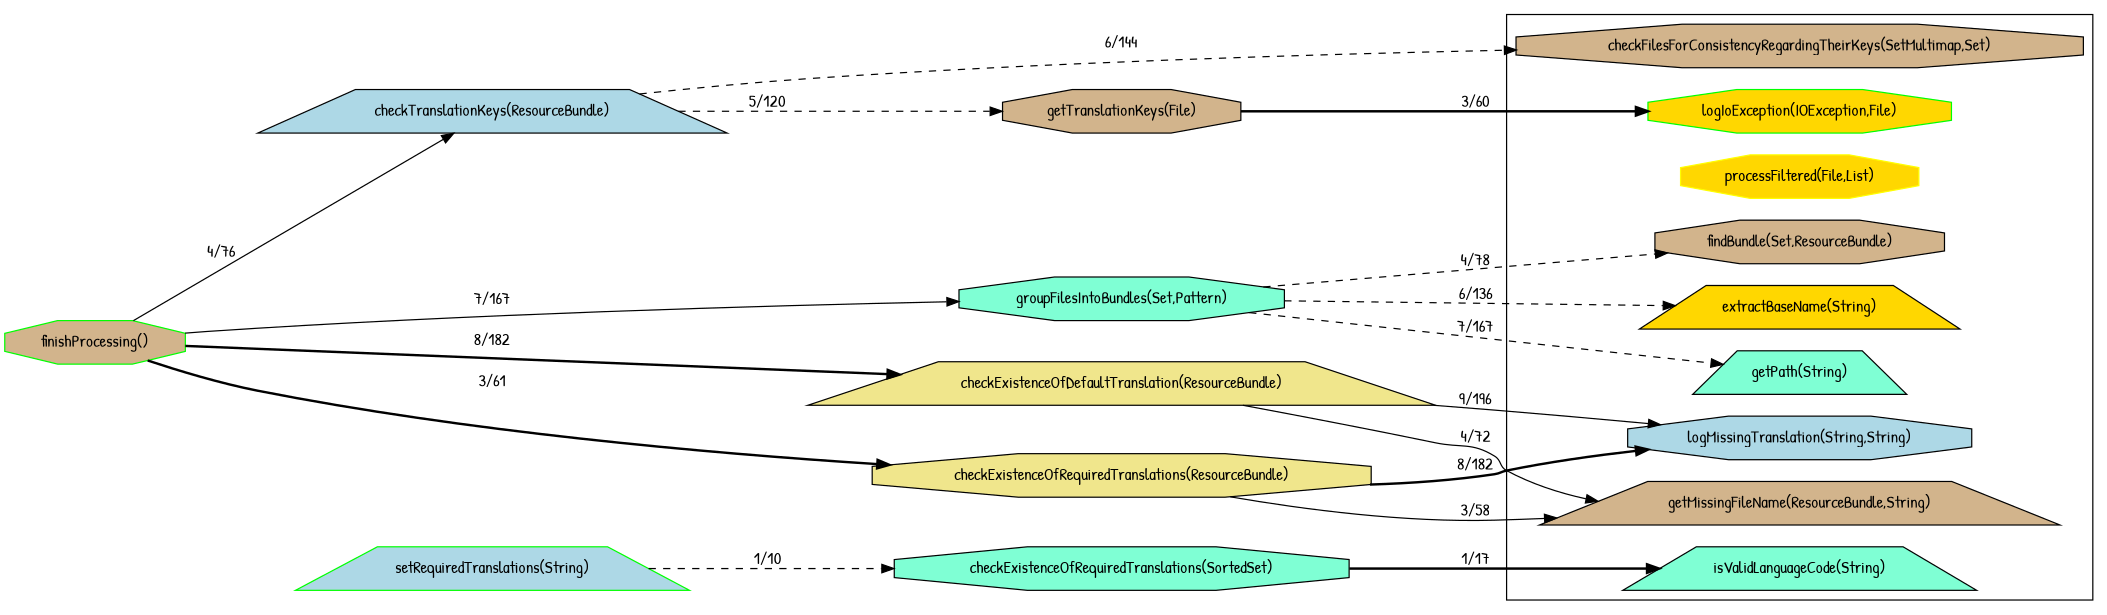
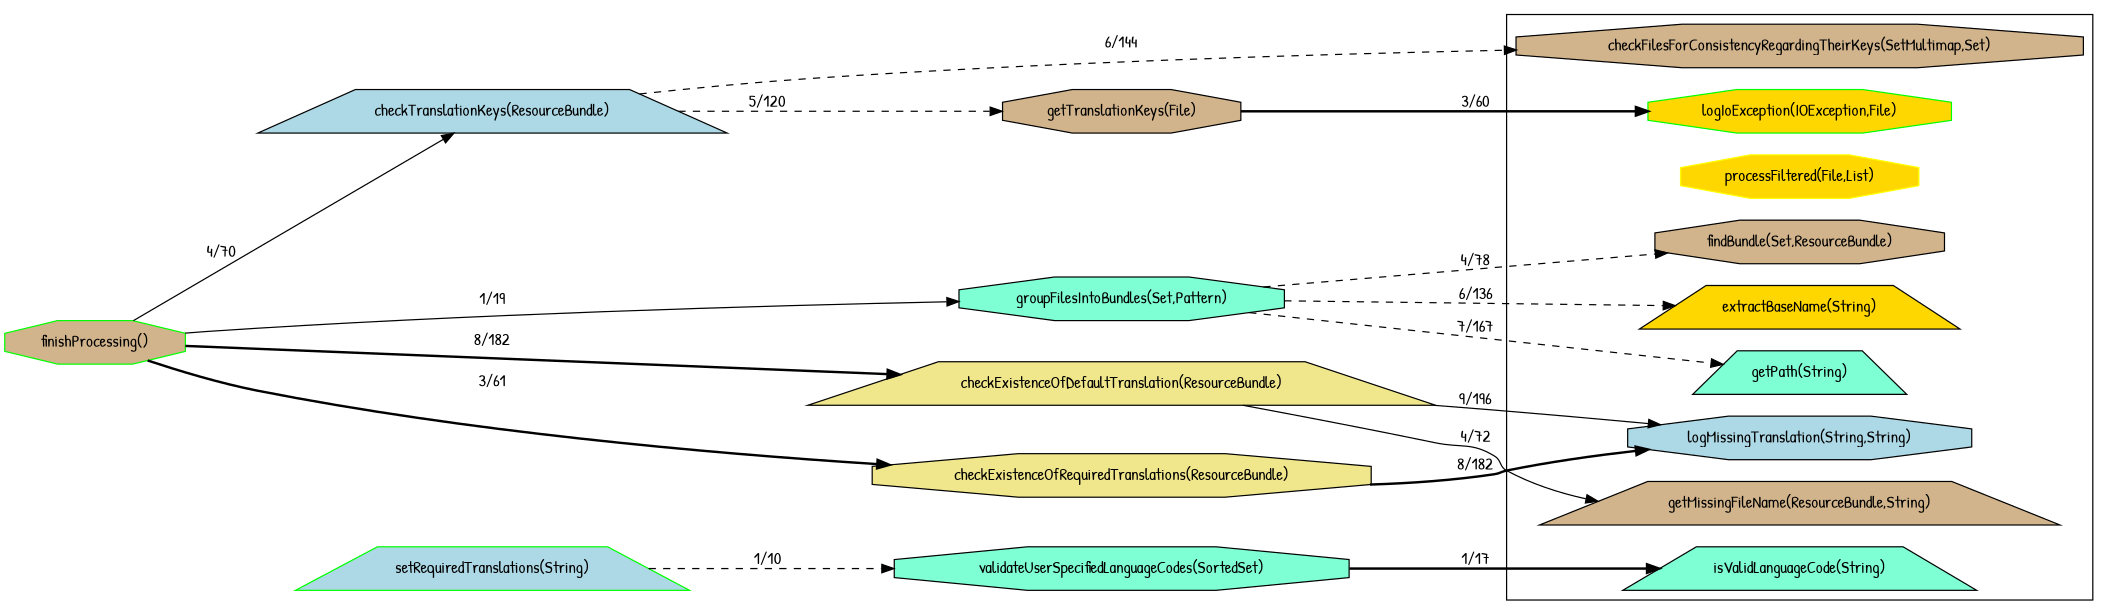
edge "finishProcessing()" -> "checkTranslationKeys(ResourceBundle)": label "4/76" -> "4/70"
edge "finishProcessing()" -> "groupFilesIntoBundles(Set,Pattern)": label "7/167" -> "1/19"
edge "checkExistenceOfRequiredTranslations(ResourceBundle)" -> "getMissingFileName(ResourceBundle,String)": removed, label "3/58"
node "checkExistenceOfRequiredTranslations(SortedSet)": label "checkExistenceOfRequiredTranslations(SortedSet)" -> "validateUserSpecifiedLanguageCodes(SortedSet)"
